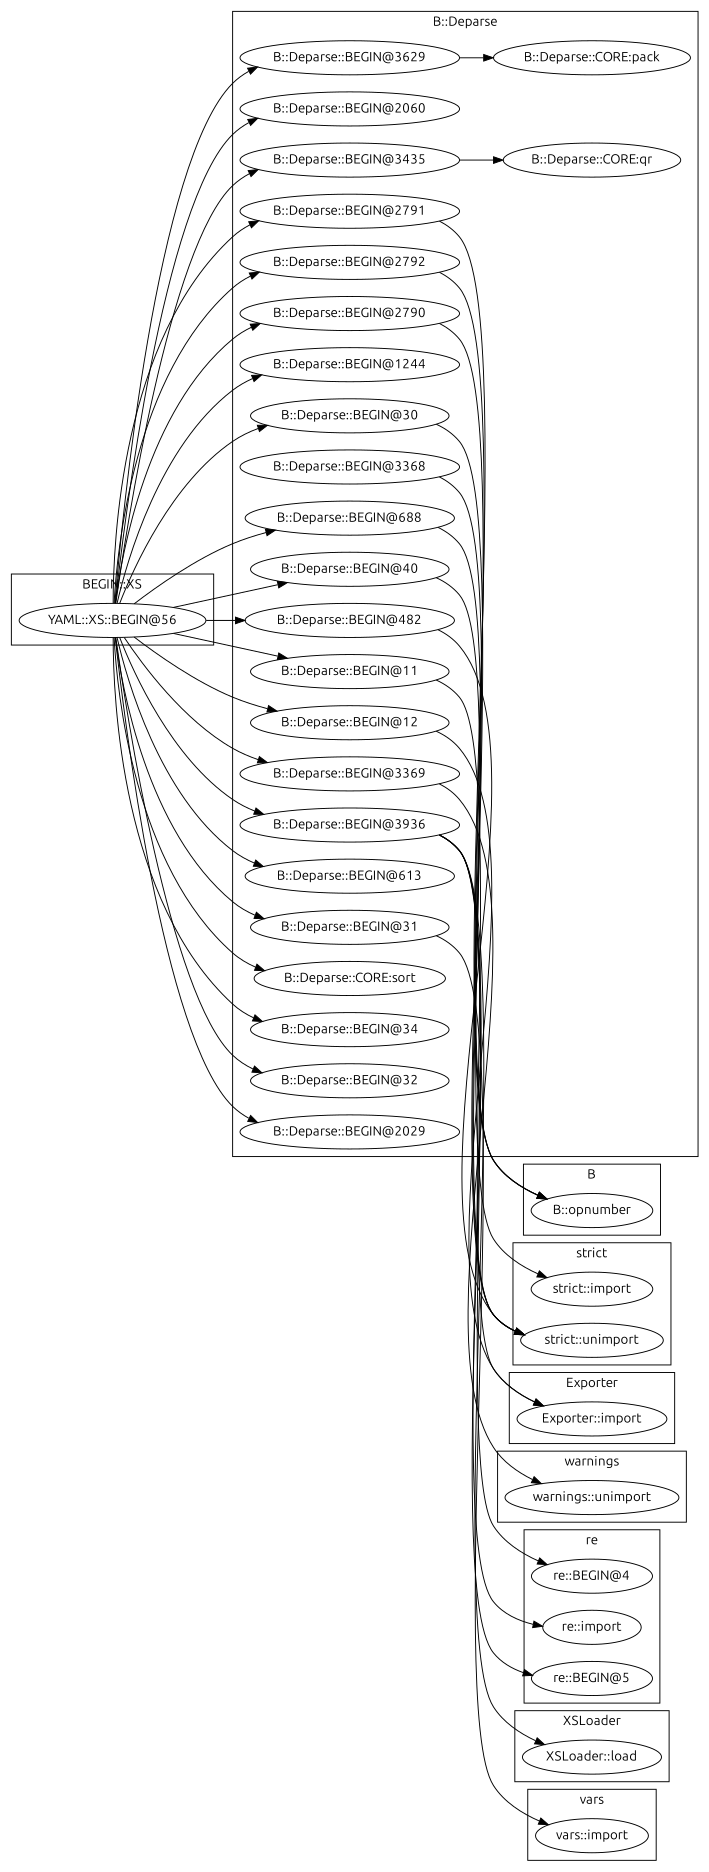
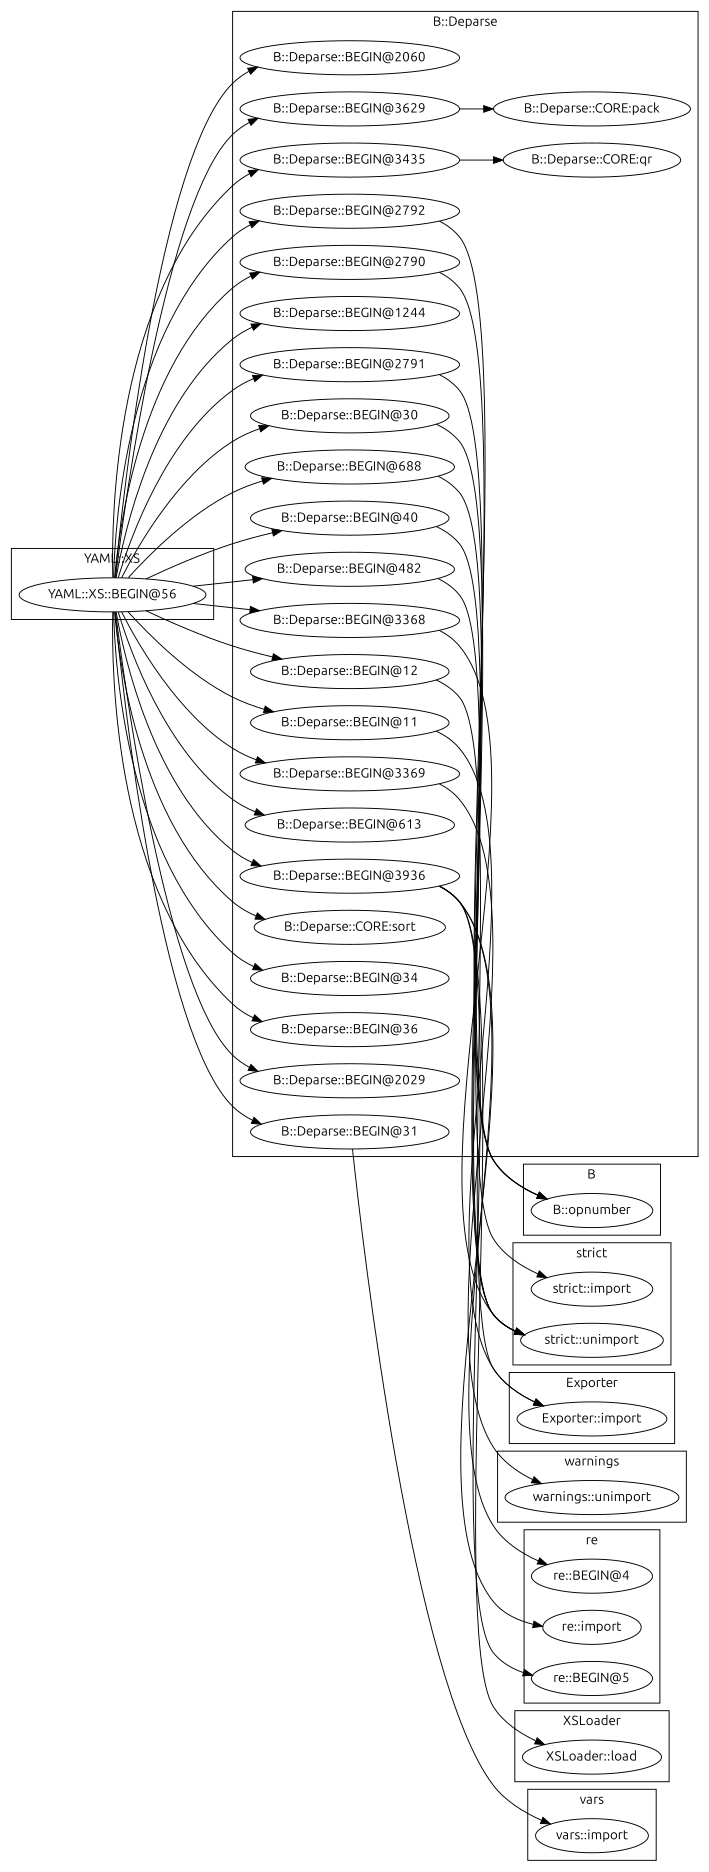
cluster "BEGIN::XS": label "BEGIN::XS" -> "YAML::XS"
edge "YAML::XS::BEGIN@56" -> "B::Deparse::BEGIN@3368": added
node "B::Deparse::BEGIN@32": label "B::Deparse::BEGIN@32" -> "B::Deparse::BEGIN@36"
